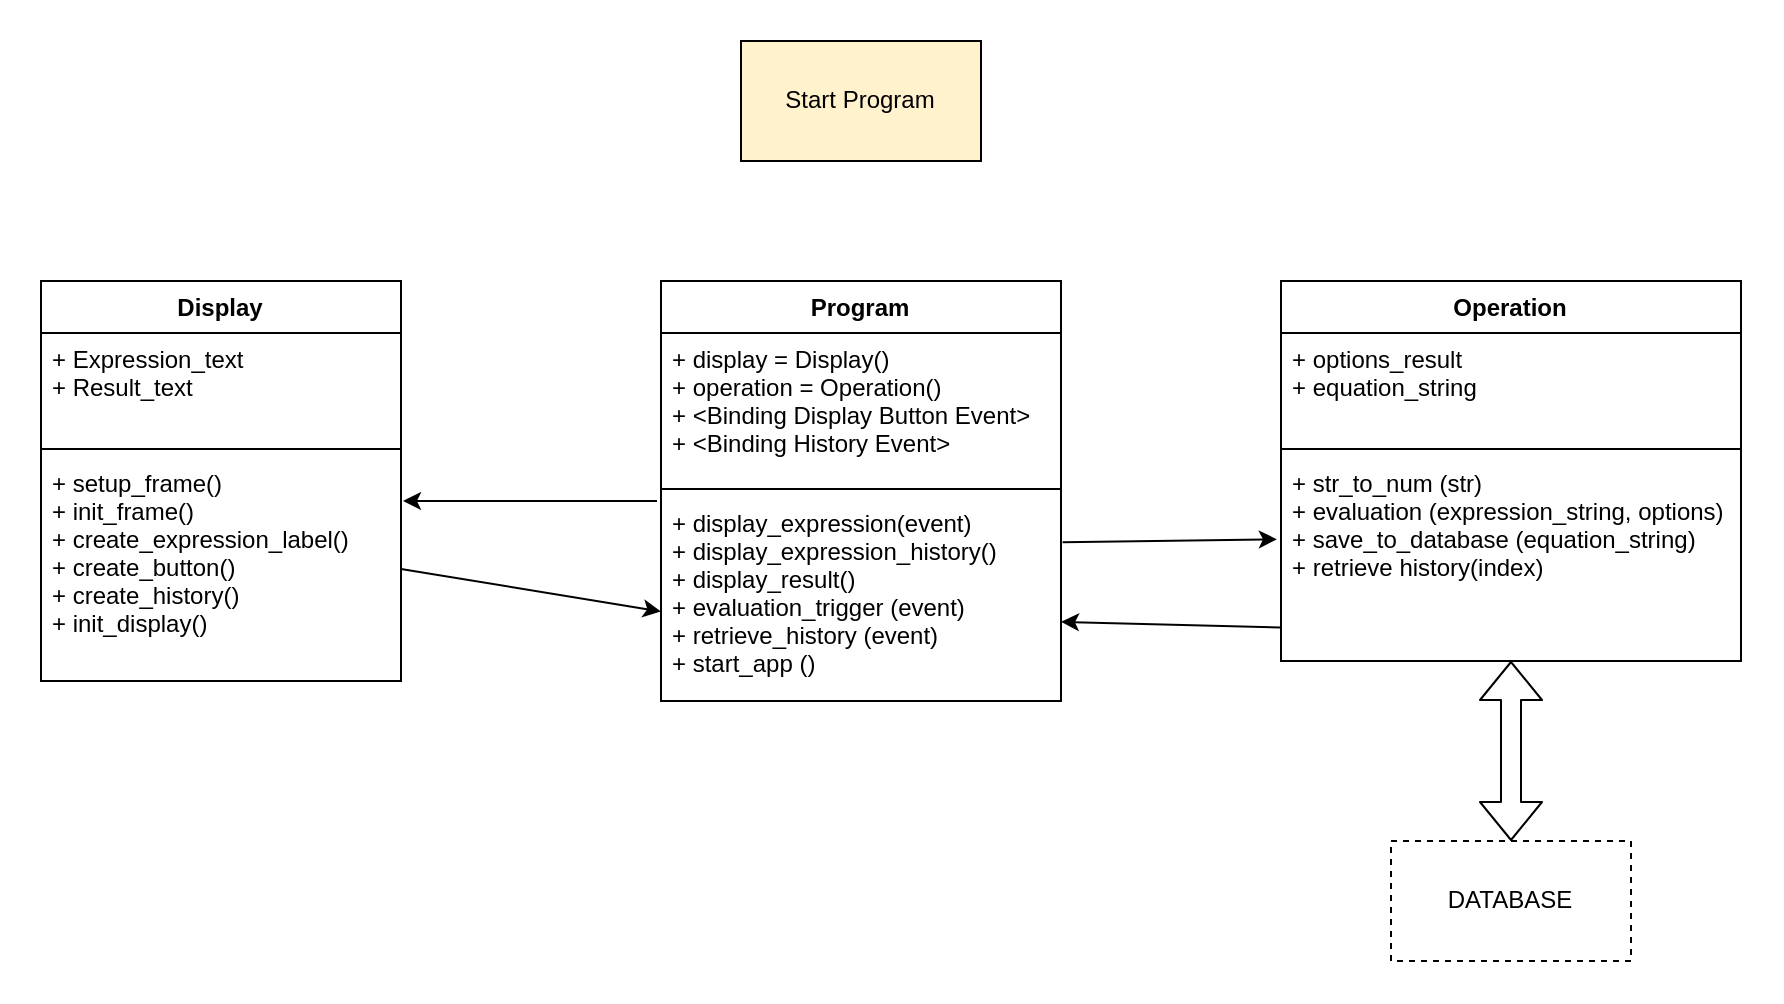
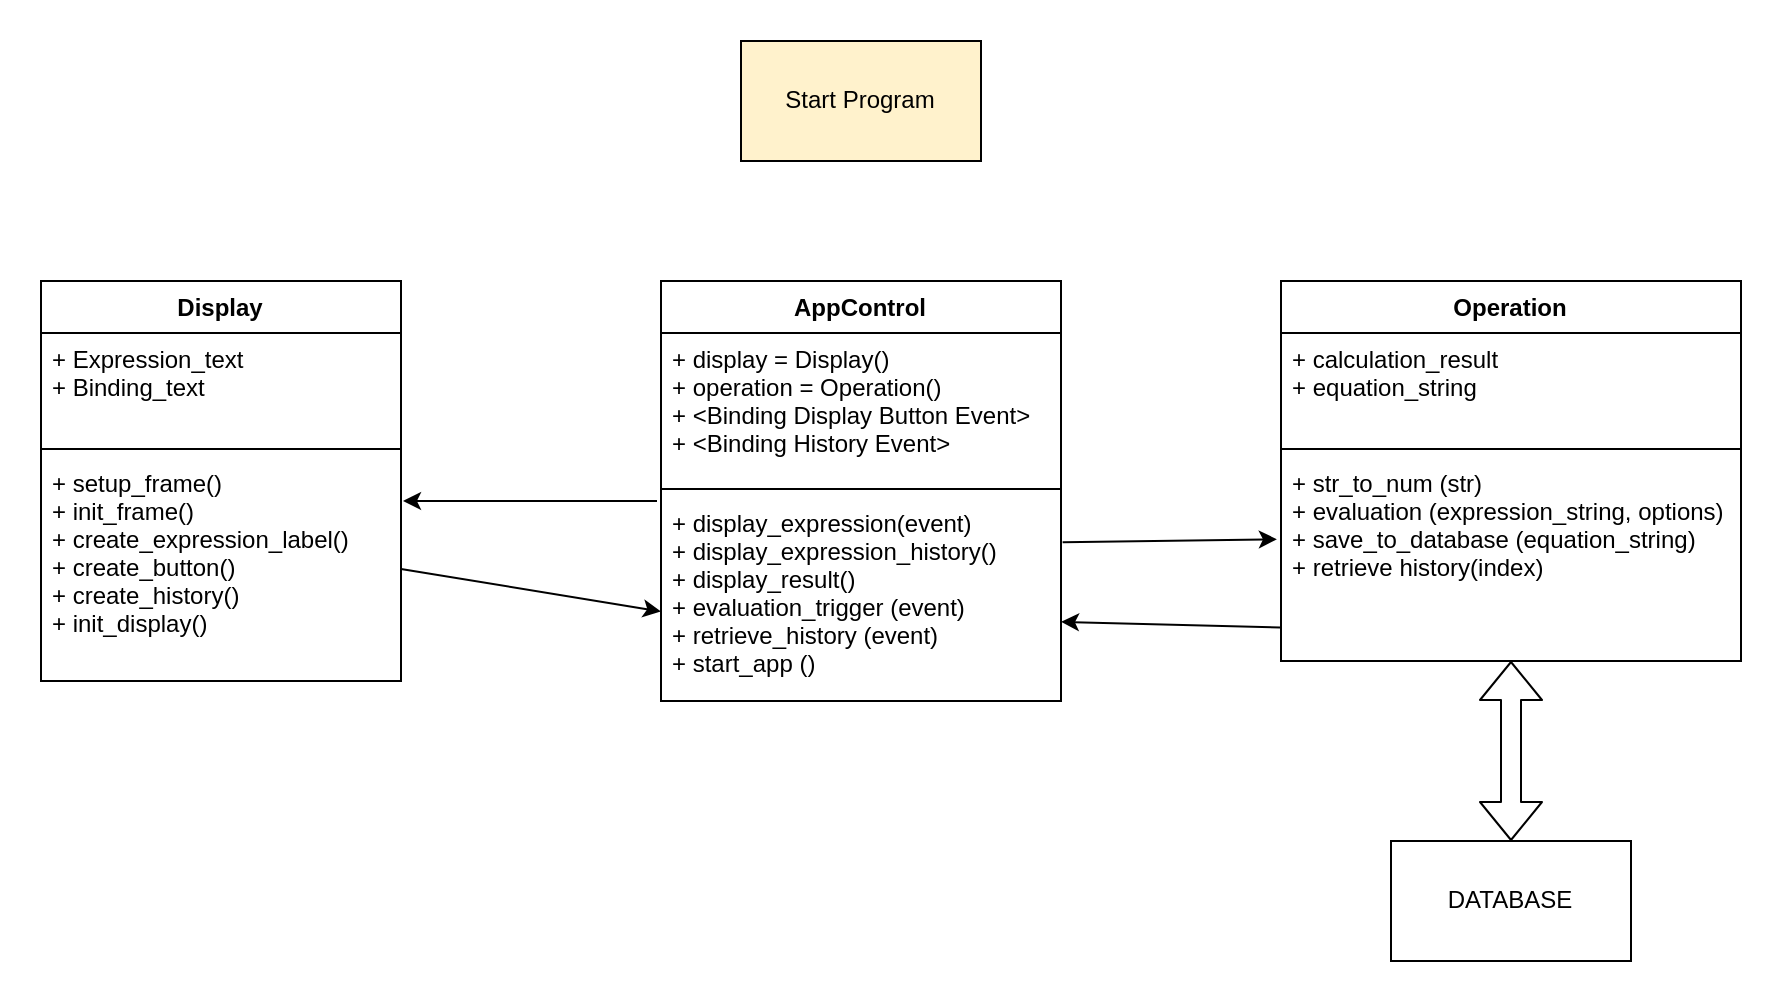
node "Program": label "Program" -> "AppControl"
node "+ Expression_text + Result_text": label "+ Expression_text + Result_text" -> "+ Expression_text + Binding_text"
node "+ options_result + equation_string": label "+ options_result + equation_string" -> "+ calculation_result + equation_string"
node "DATABASE": style dashed -> solid
